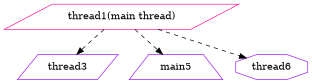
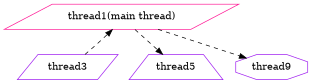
edge "thread1(main thread)" -> "thread3": reversed
node "main5": label "main5" -> "thread5"
node "thread6": label "thread6" -> "thread9"
